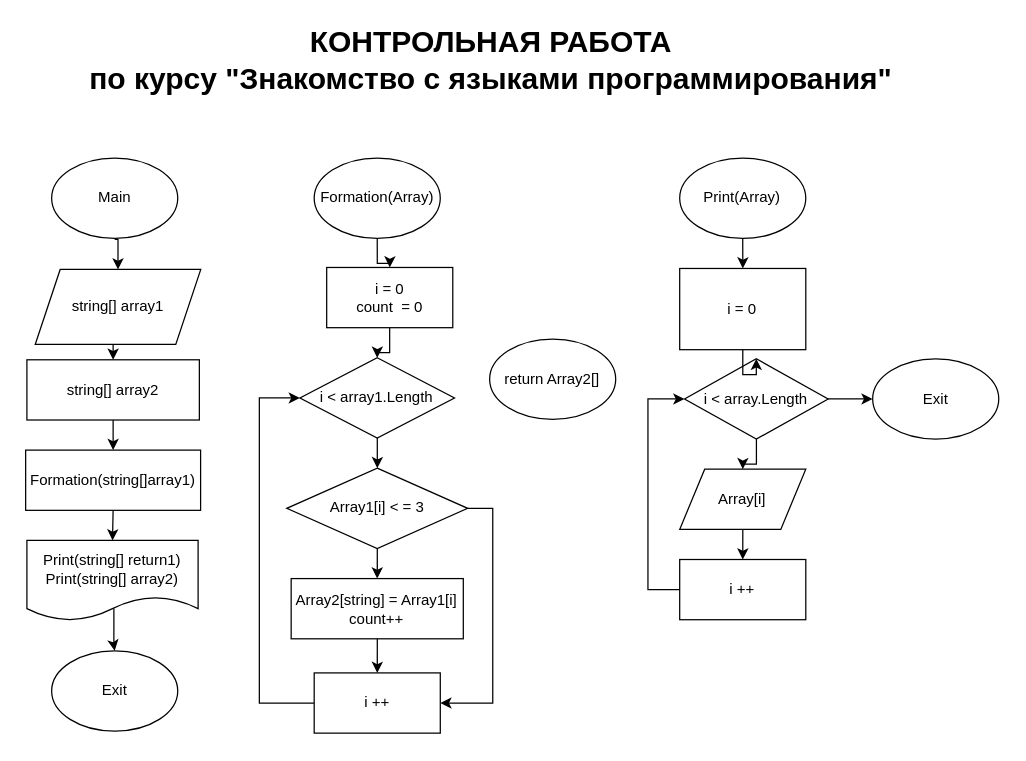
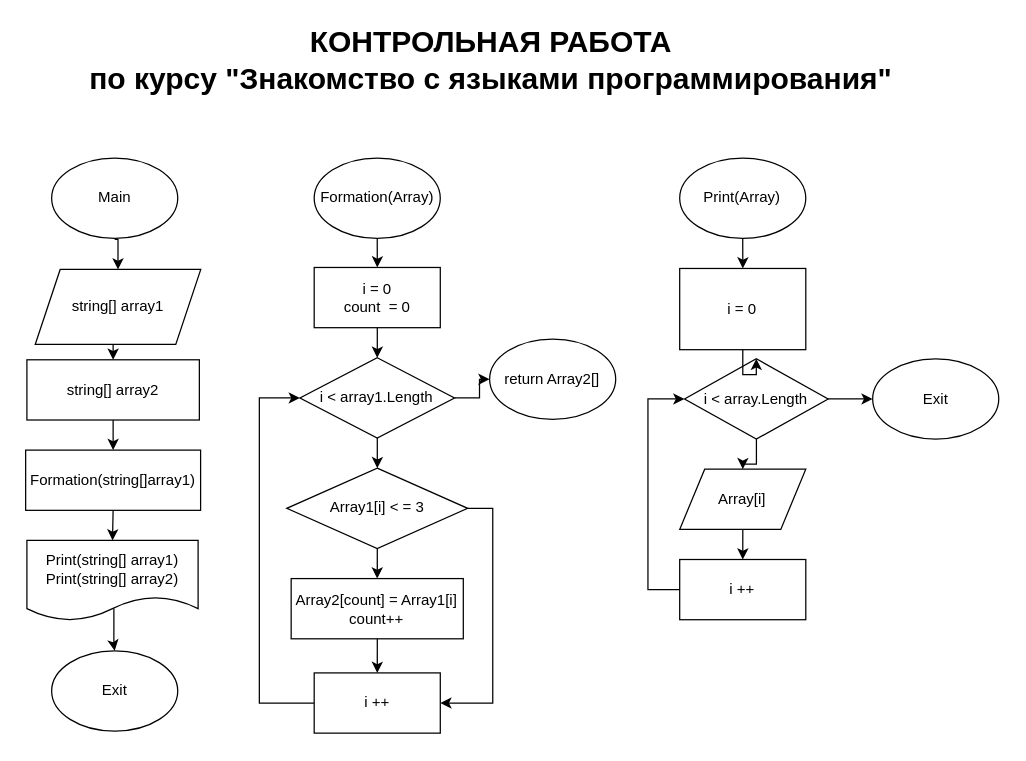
node "i = 0 count = 0": moved (390, 298) -> (377, 298)
edge "i < array1.Length" -> "return Array2[]": added
node "Print(string[] return1) Print(string[] array2)": label "Print(string[] return1) Print(string[] array2)" -> "Print(string[] array1) Print(string[] array2)"
node "Array2[string] = Array1[i] count++": label "Array2[string] = Array1[i] count++" -> "Array2[count] = Array1[i] count++"
